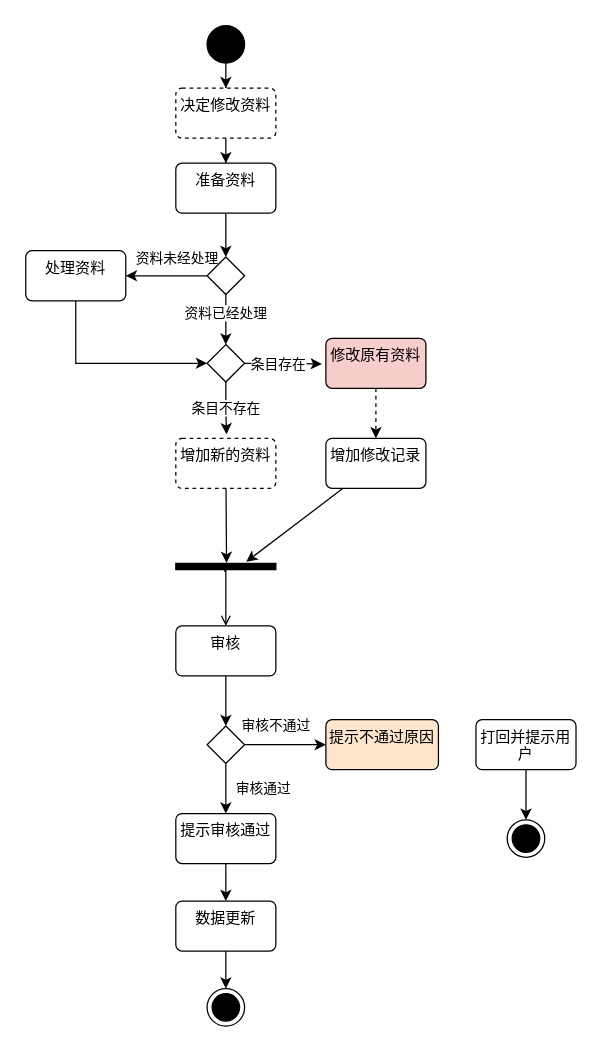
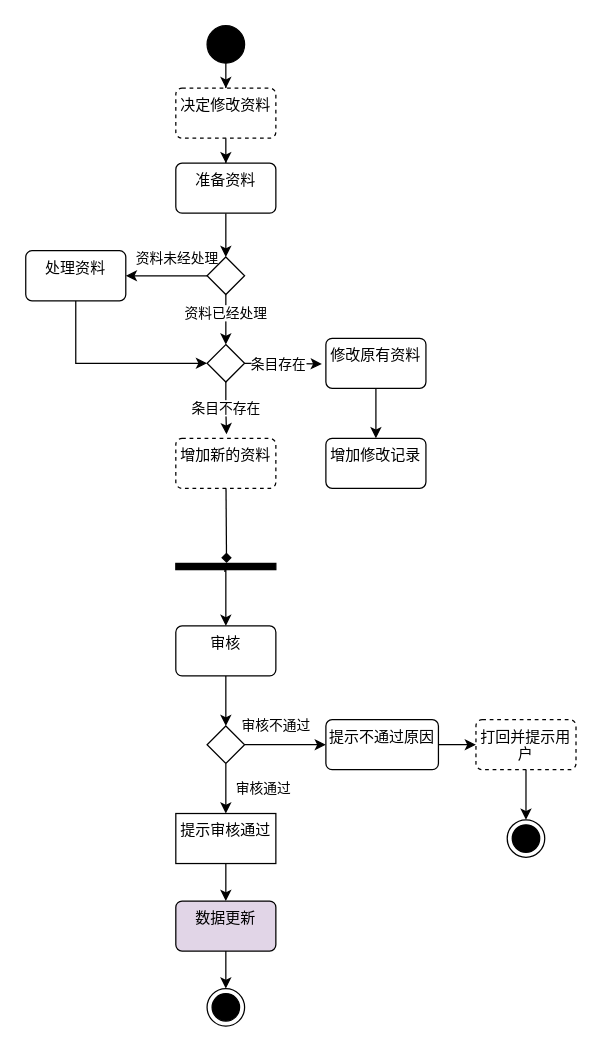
node "修改原有资料": fillcolor #f8cecc -> #ffffff
edge "修改原有资料" -> "增加修改记录": style dashed -> solid
edge "增加修改记录" -> "r": removed
edge "增加新的资料" -> "r": arrowhead classic -> diamond
edge "r" -> "审核": arrowhead open -> classic
node "提示不通过原因": fillcolor #ffe6cc -> #ffffff
edge "提示不通过原因" -> "打回并提示用户": added
node "打回并提示用户": style solid -> dashed
node "提示审核通过": shape rounded rectangle -> rectangle
node "数据更新": fillcolor #ffffff -> #e1d5e7
